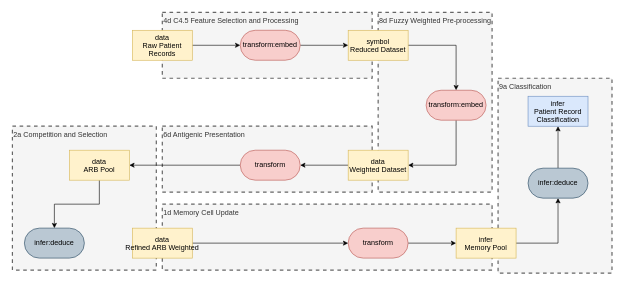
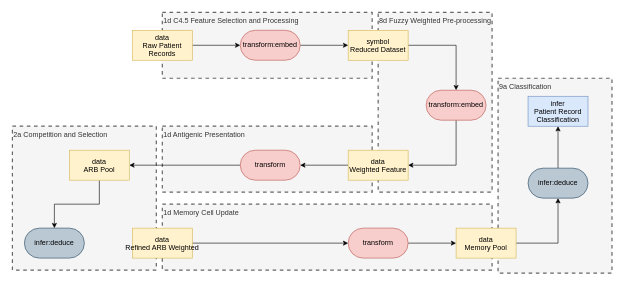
node "4d C4.5 Feature Selection and Processing": label "4d C4.5 Feature Selection and Processing" -> "1d C4.5 Feature Selection and Processing"
node "6d Antigenic Presentation": label "6d Antigenic Presentation" -> "1d Antigenic Presentation"
node "data Weighted Dataset": label "data Weighted Dataset" -> "data Weighted Feature"
node "infer Memory Pool": label "infer Memory Pool" -> "data Memory Pool"
